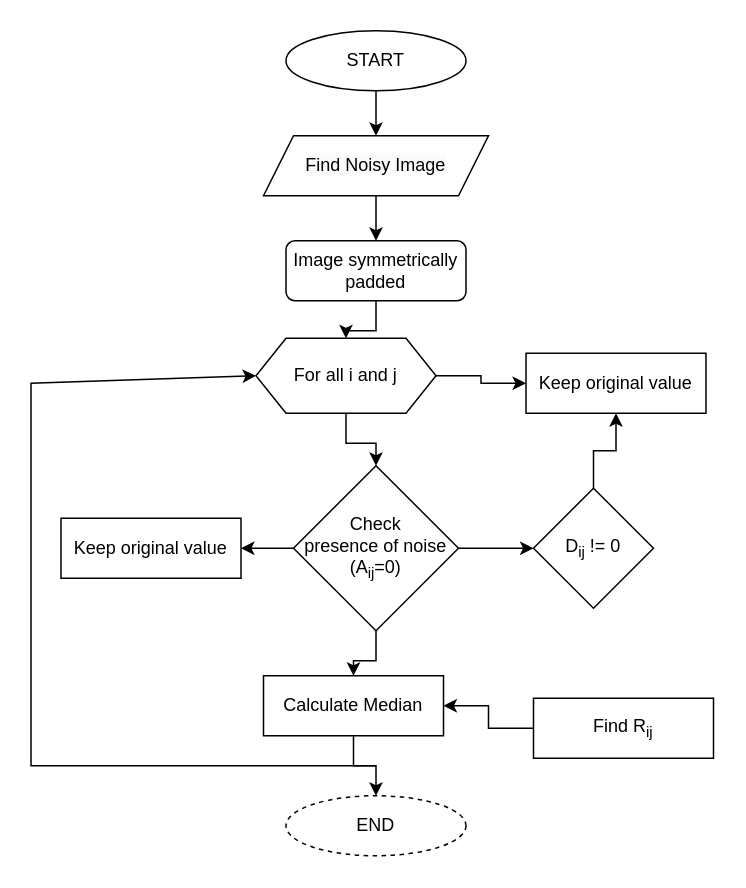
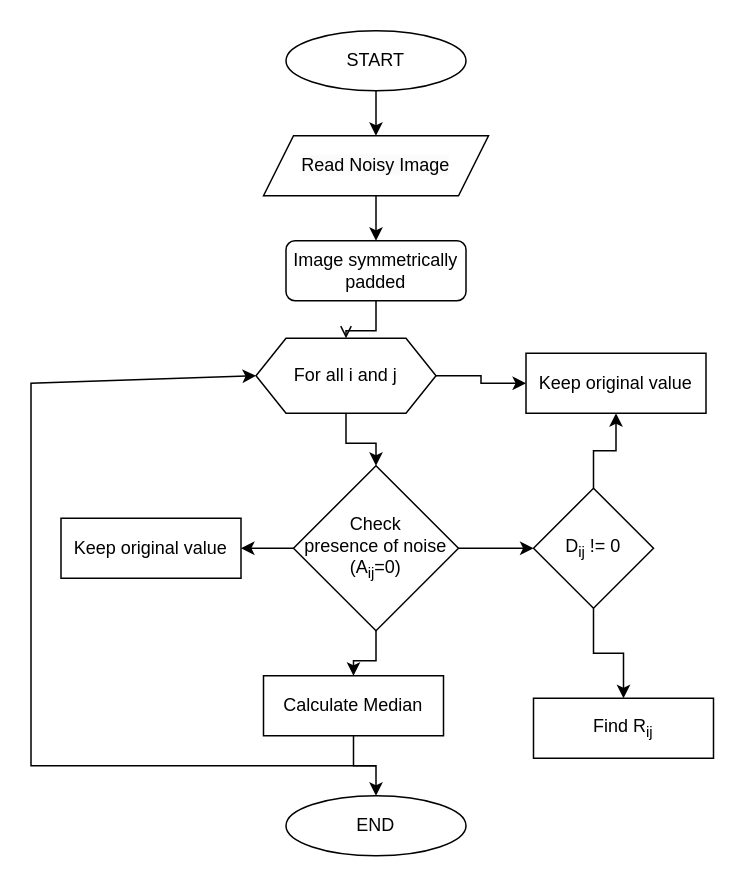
node "Find Noisy Image": label "Find Noisy Image" -> "Read Noisy Image"
edge "Image symmetrically padded" -> "For all i and j": arrowhead classic -> open
edge "Dij != 0" -> "Find Rij": added
edge "Find Rij" -> "Calculate Median": removed
node "END": style dashed -> solid
